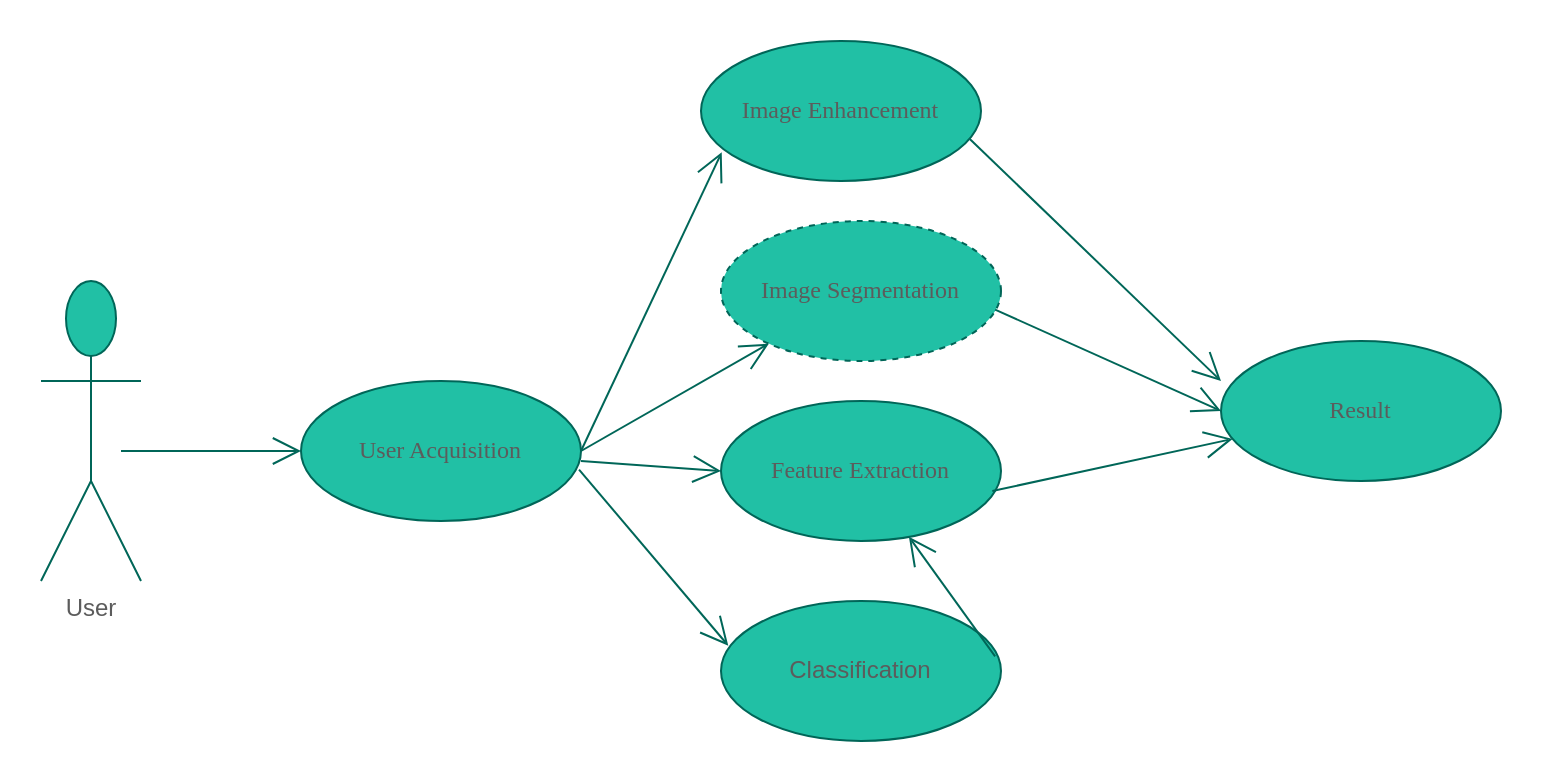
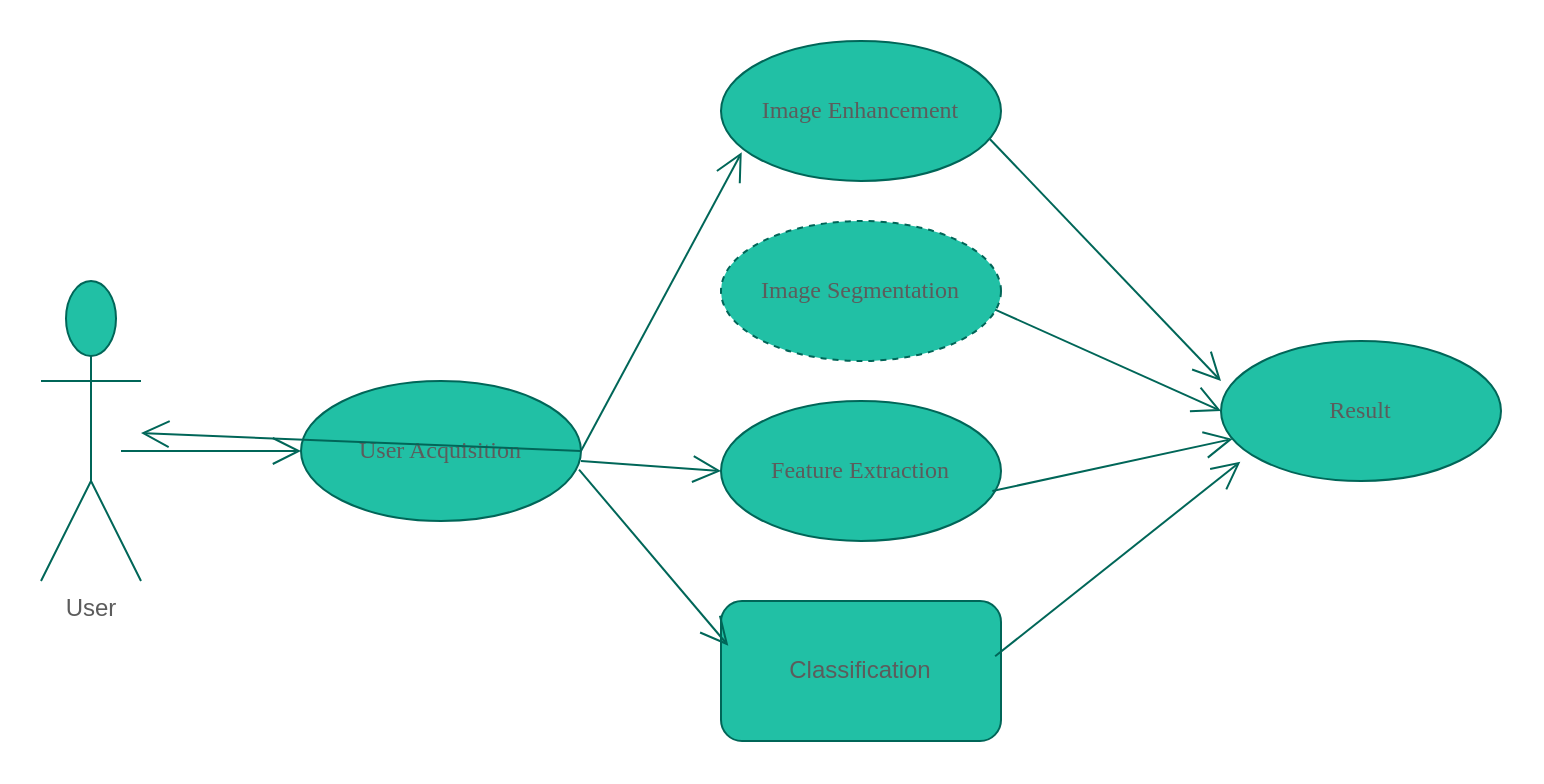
node "Image Enhancement": moved (841, 111) -> (861, 111)
edge "User Acquisition" -> "Image Segmentation": now "User Acquisition" -> "User"
edge "Classification" -> "Feature Extraction": now "Classification" -> "Result"
node "Classification": shape ellipse -> rounded rectangle
